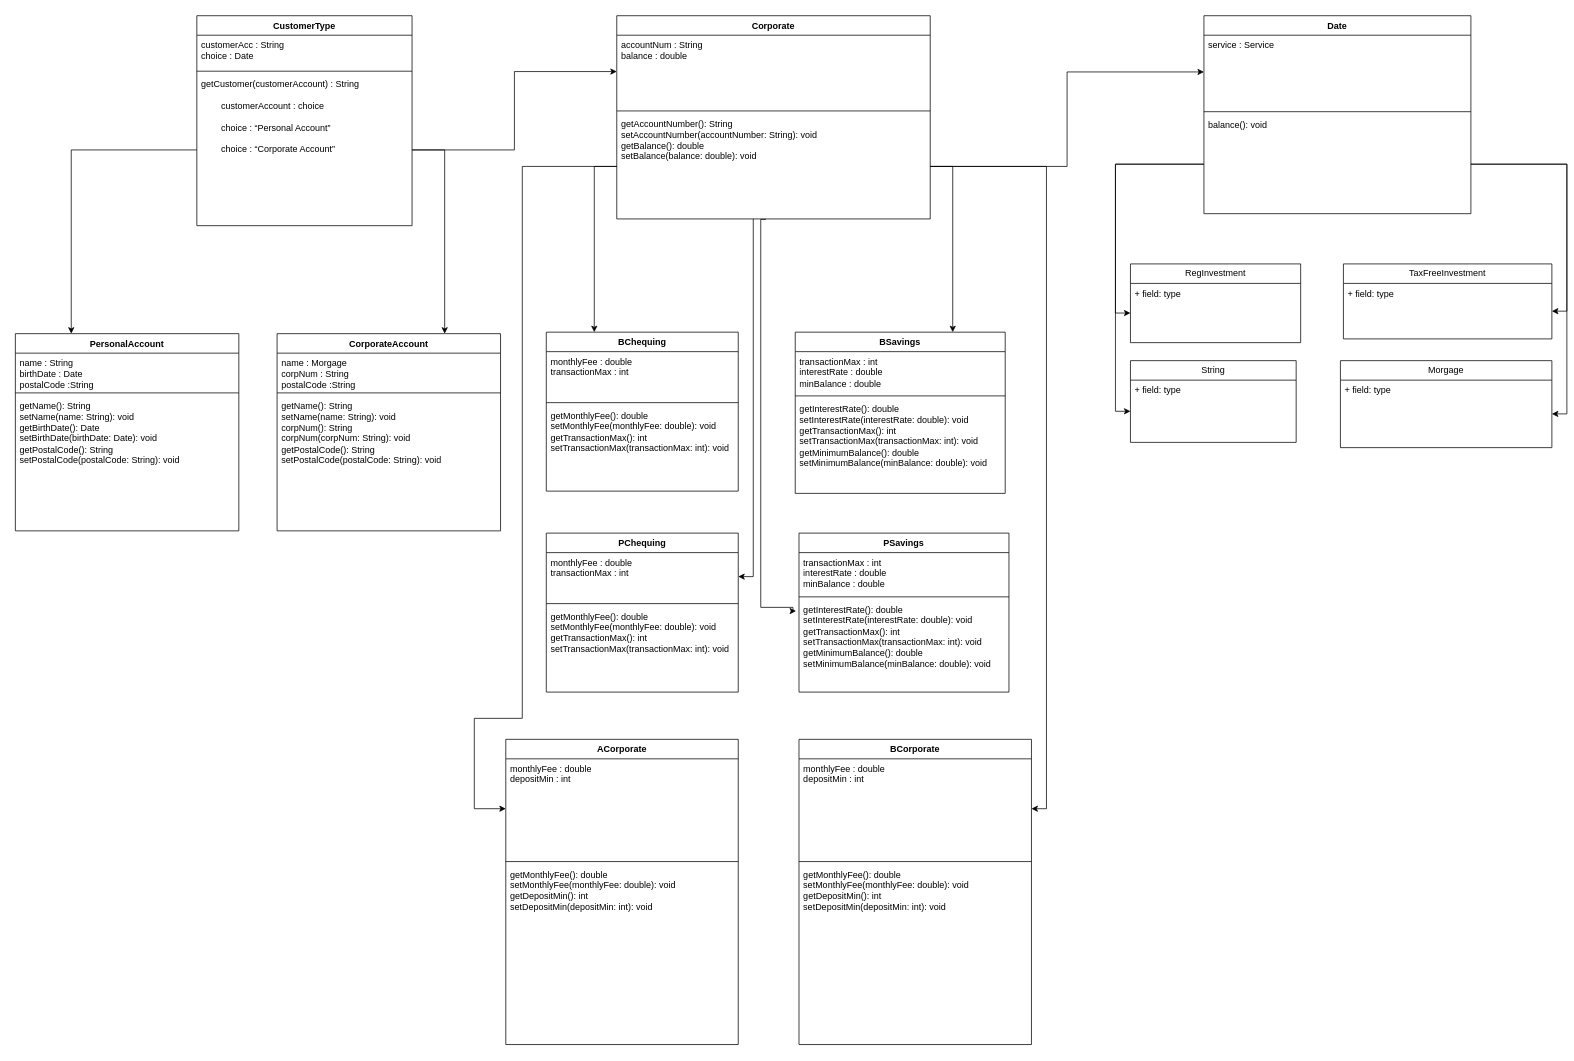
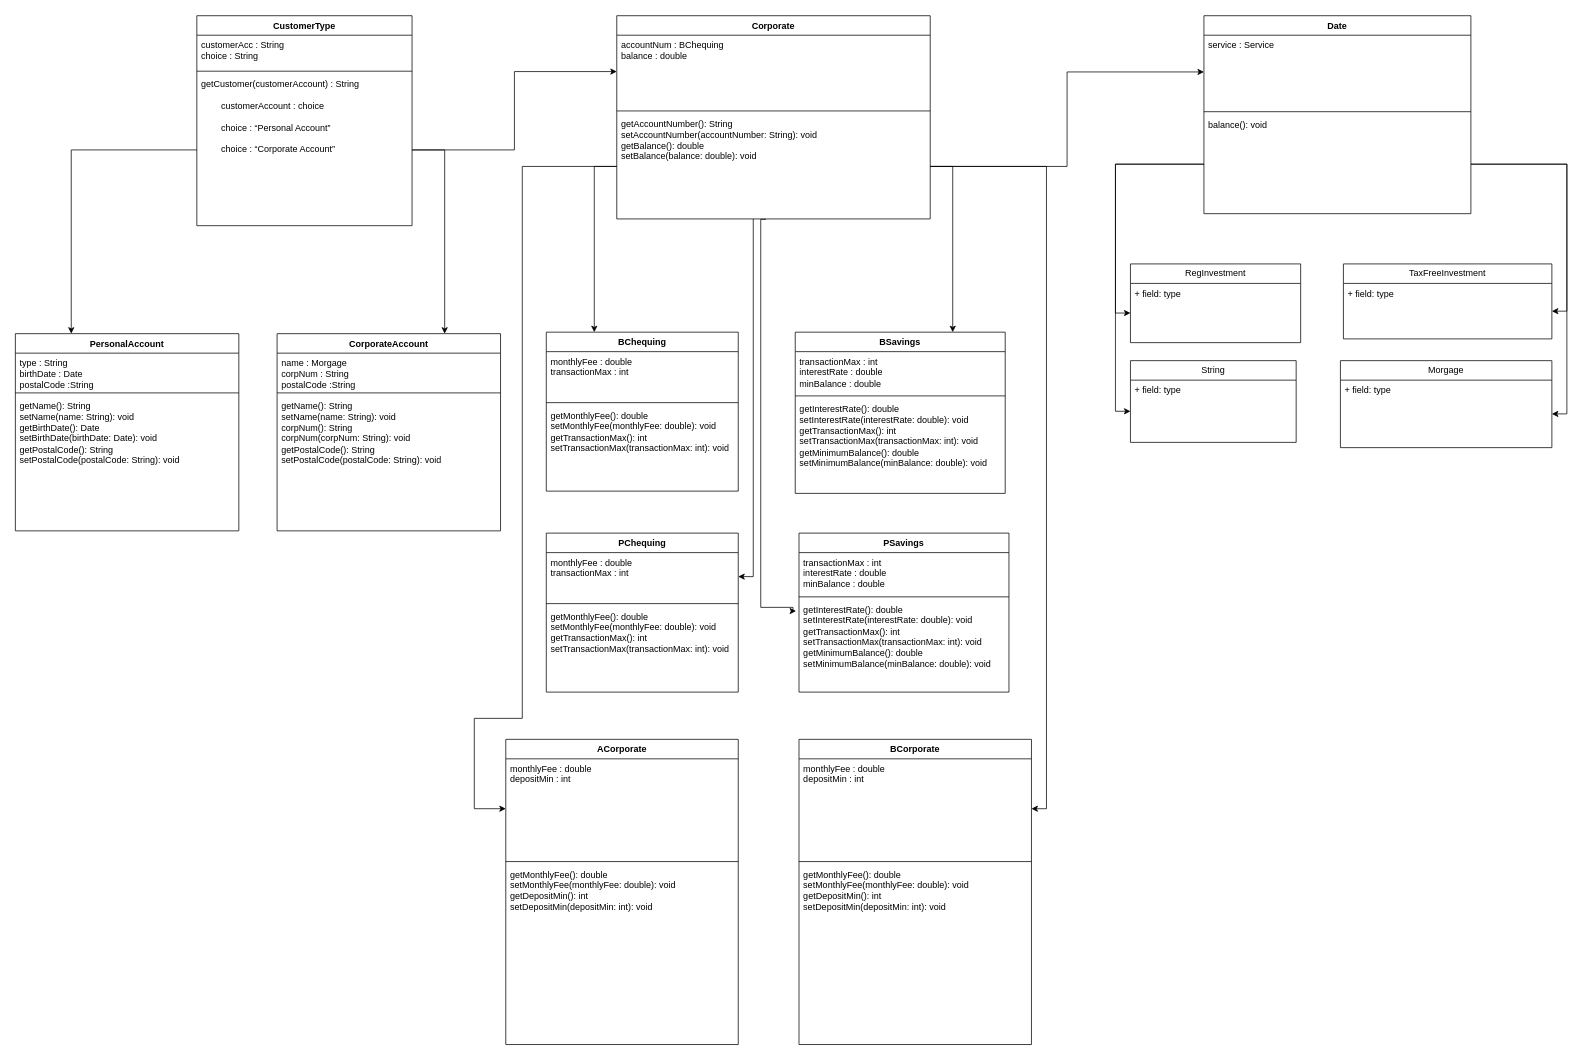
node "customerAcc : String choice : Date": label "customerAcc : String choice : Date" -> "customerAcc : String choice : String"
node "accountNum : String balance : double": label "accountNum : String balance : double" -> "accountNum : BChequing balance : double"
node "name : String birthDate : Date postalCode :String": label "name : String birthDate : Date postalCode :String" -> "type : String birthDate : Date postalCode :String"
